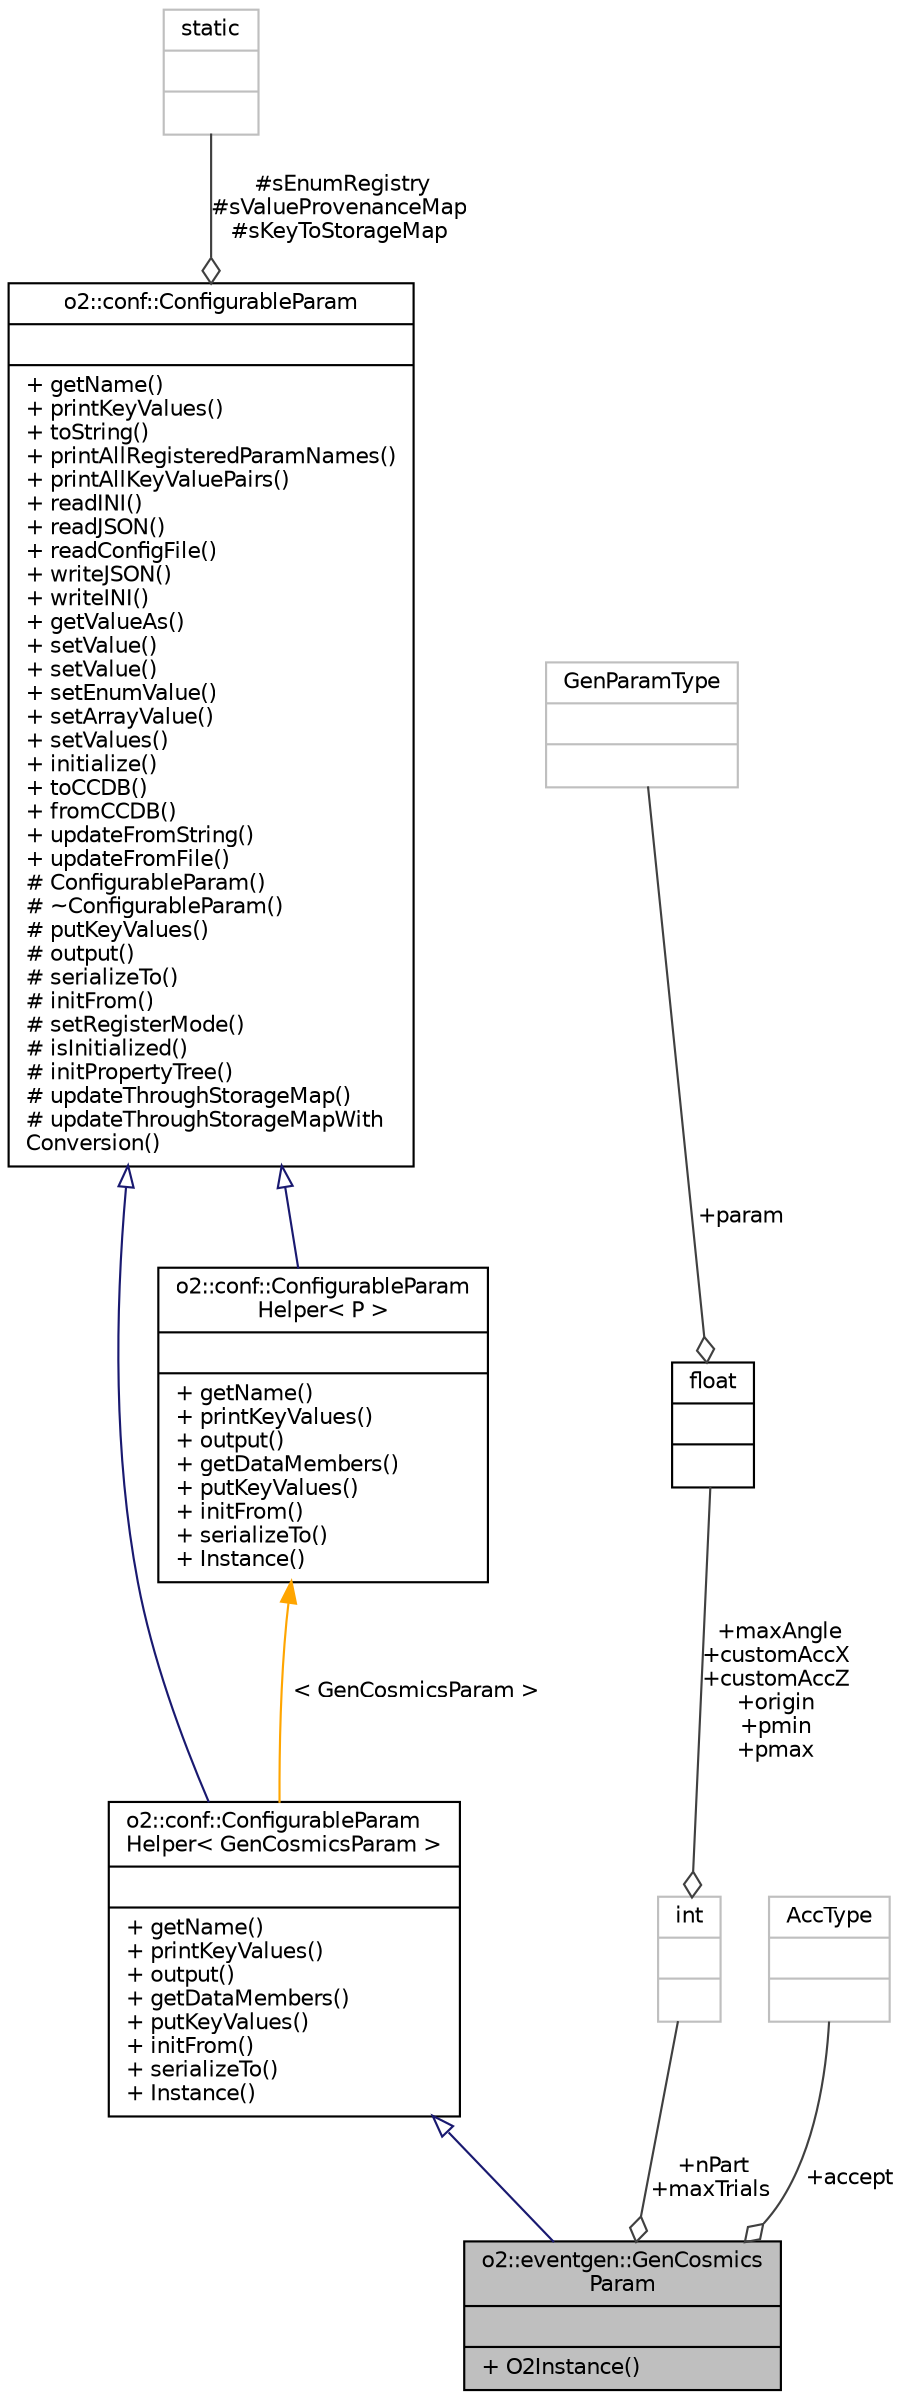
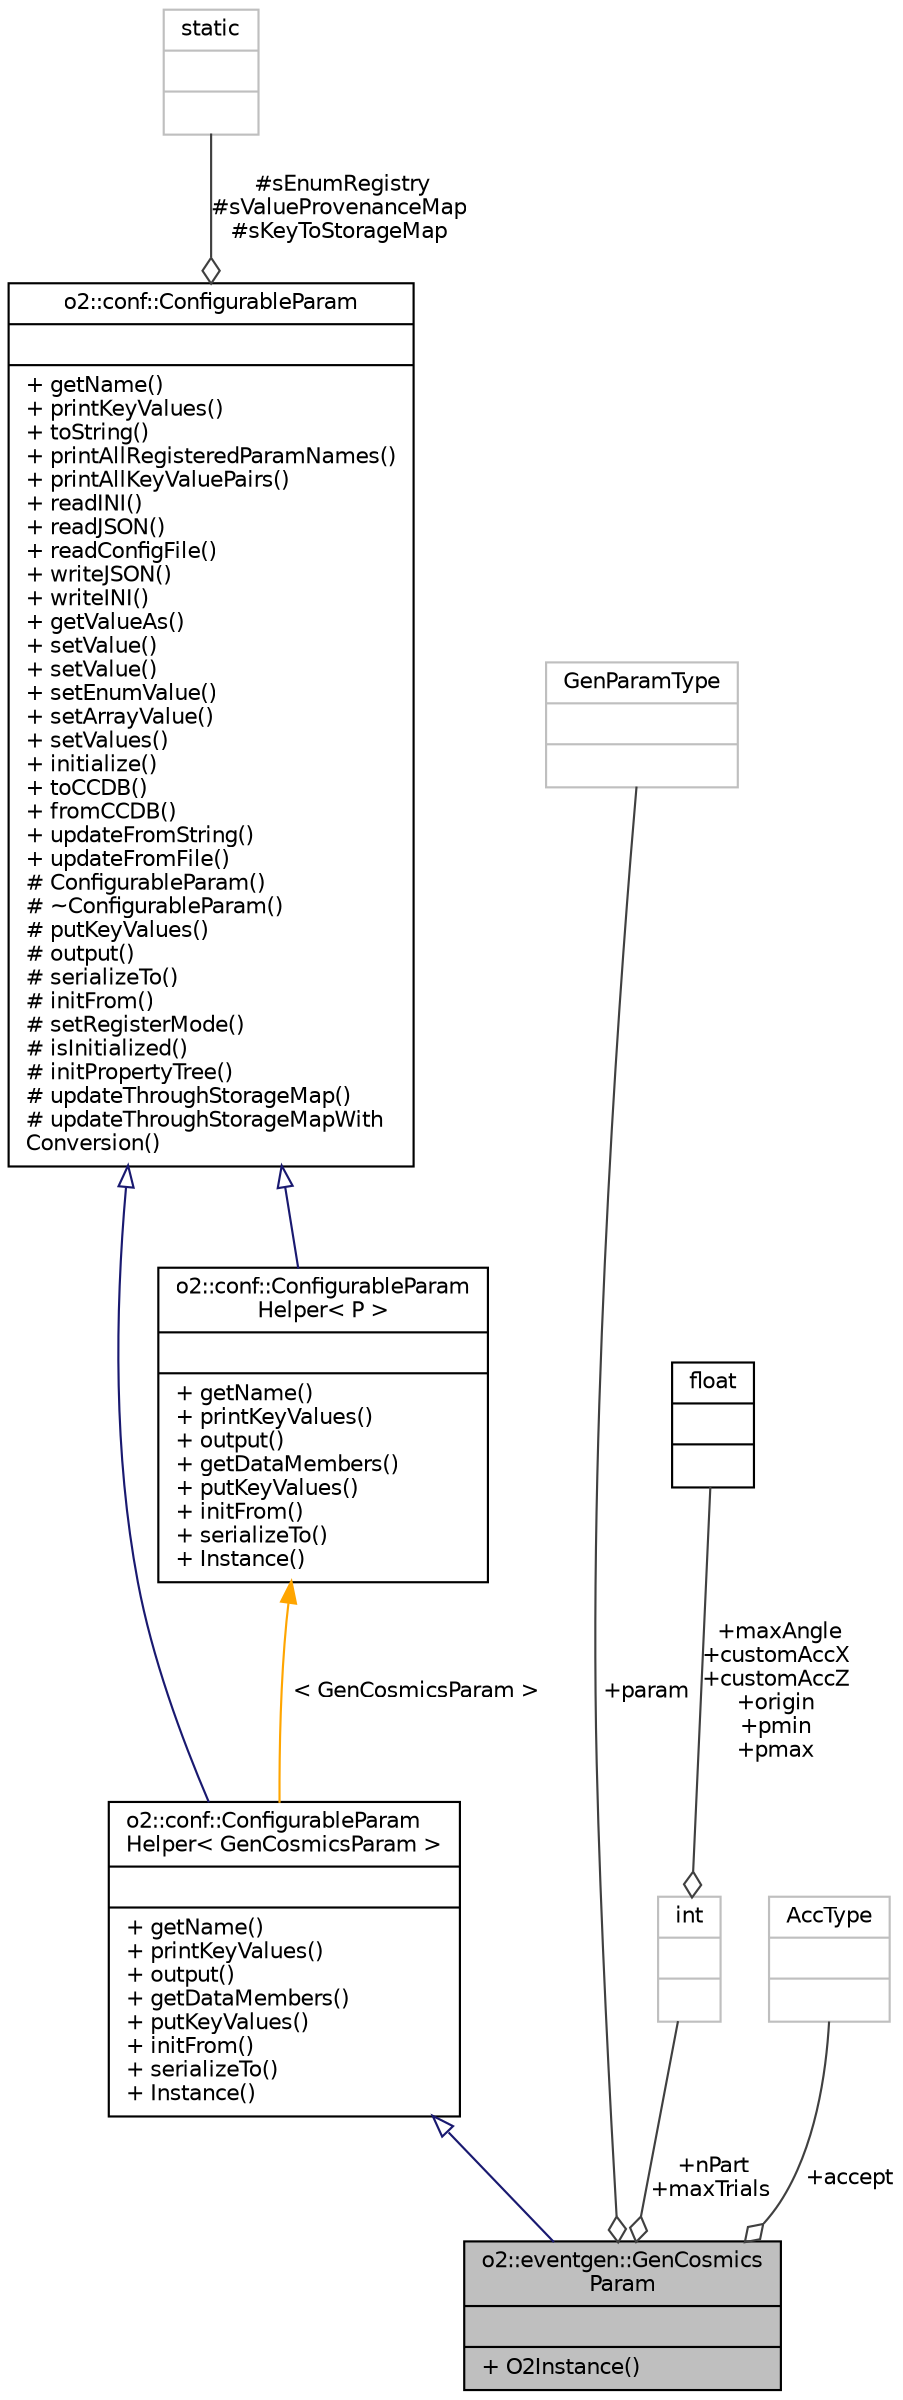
edge "GenParamType" -> "float": now "GenParamType" -> "o2::eventgen::GenCosmics"
